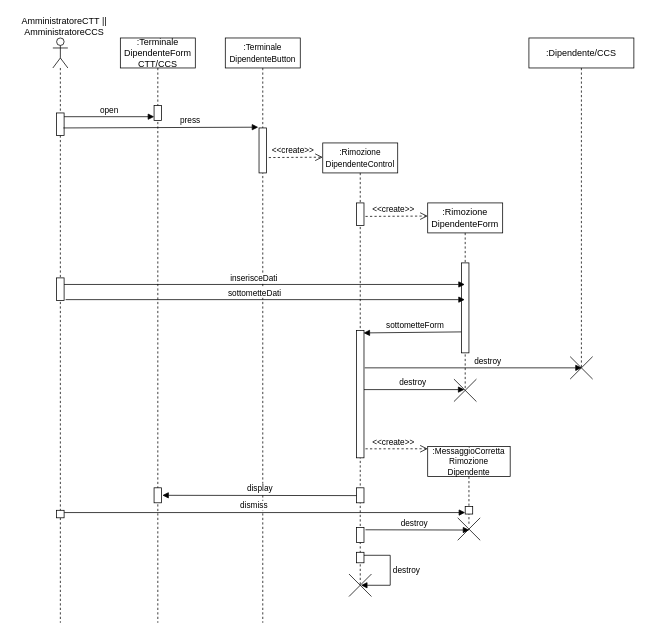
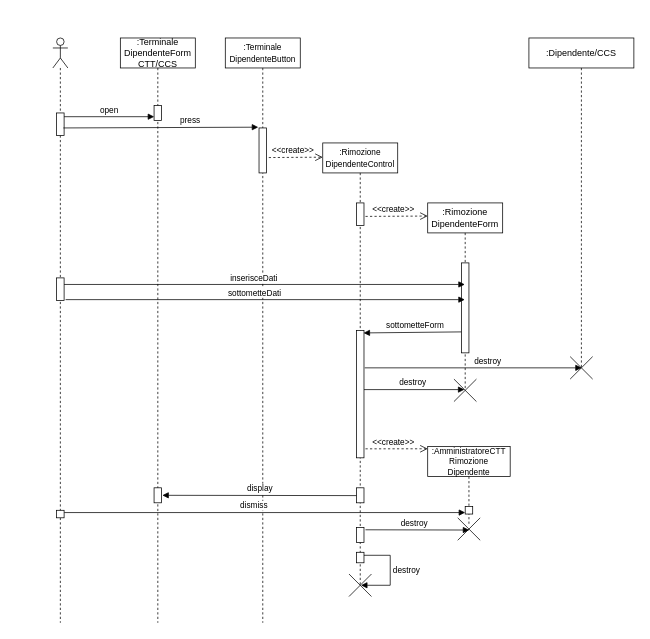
node "AmministratoreCTT || AmministratoreCCS": removed
node ":MessaggioCorretta Rimozione Dipendente": label ":MessaggioCorretta Rimozione Dipendente" -> ":AmministratoreCTT Rimozione Dipendente"
